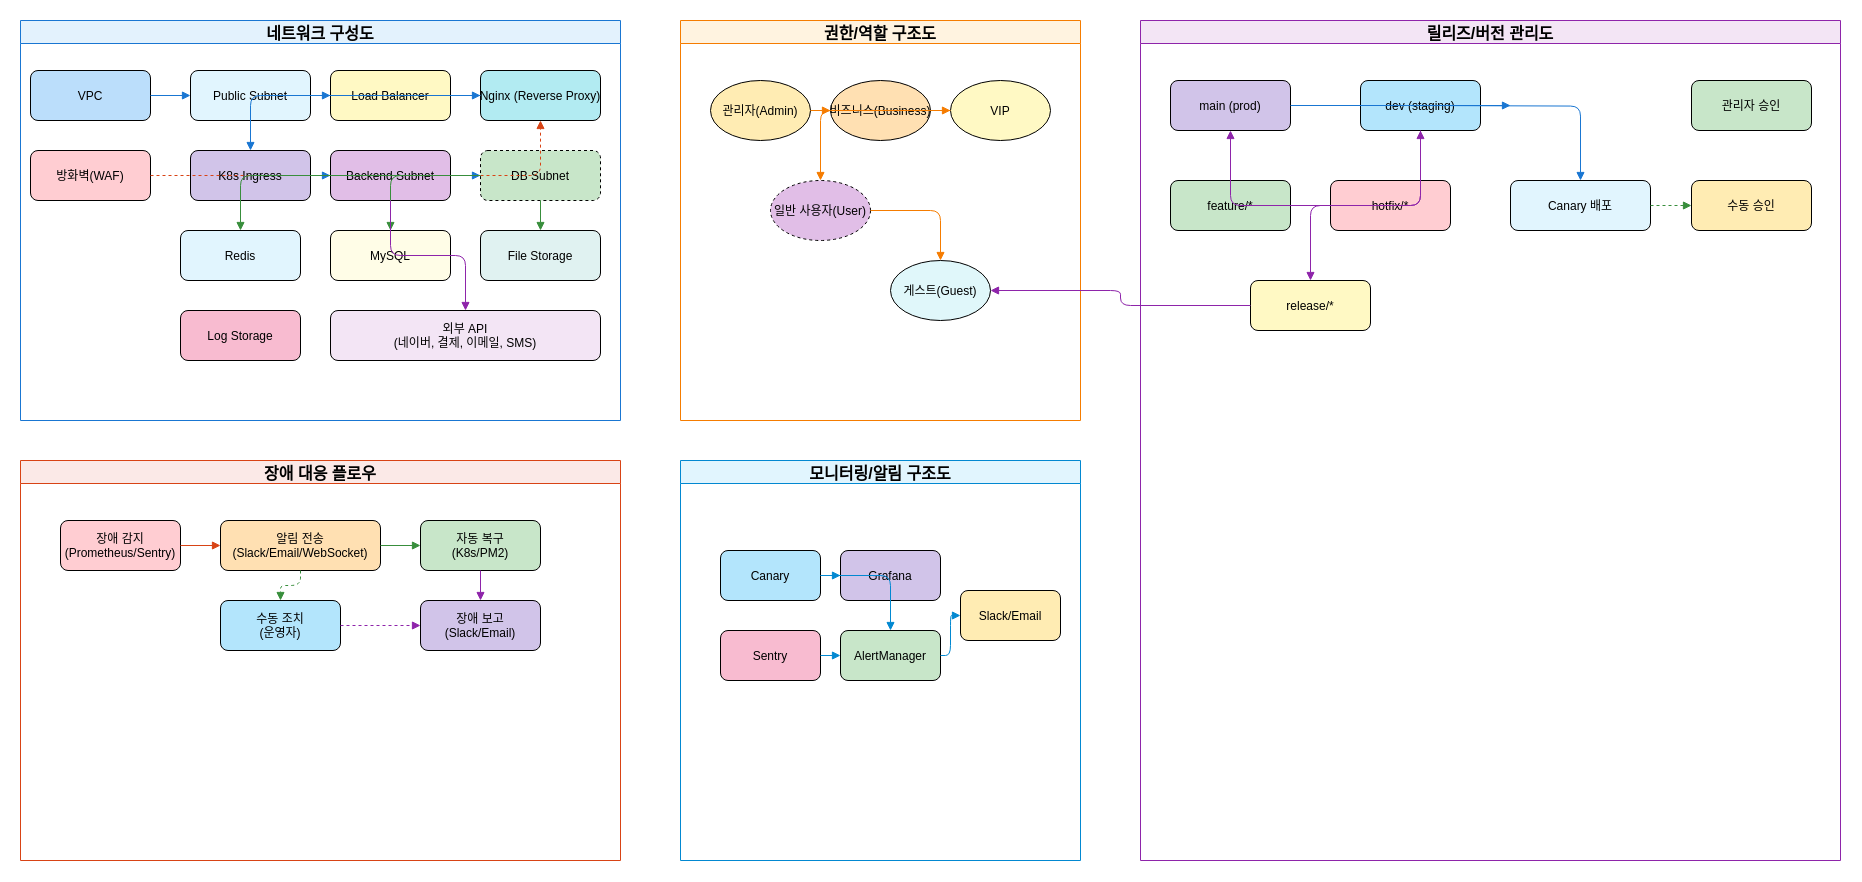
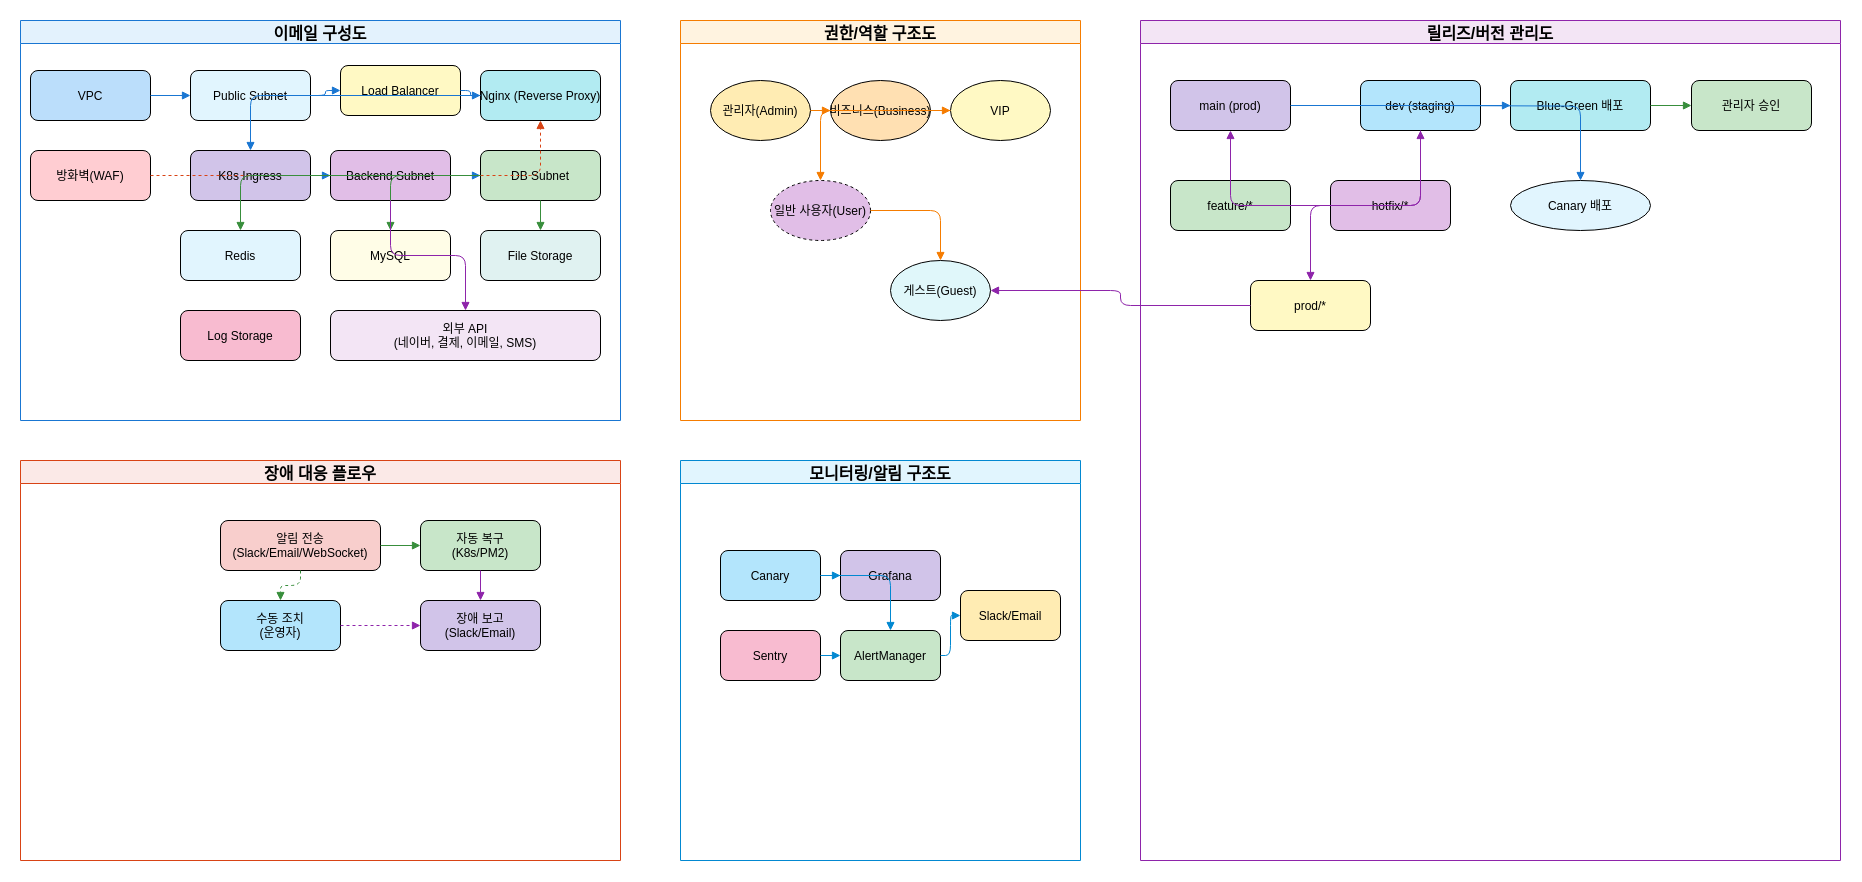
node "네트워크 구성도": label "네트워크 구성도" -> "이메일 구성도"
node "Load Balancer": moved (391, 96) -> (401, 91)
node "Blue-Green 배포": added
edge "Blue-Green 배포" -> "관리자 승인": added
node "DB Subnet": style dashed -> solid
node "hotfix/*": fillcolor #ffcdd2 -> #e1bee7
node "Canary 배포": shape rounded rectangle -> ellipse
edge "Canary 배포" -> "수동 승인": removed
node "수동 승인": removed
node "release/*": label "release/*" -> "prod/*"
node "장애 감지 (Prometheus/Sentry)": removed
edge "장애 감지 (Prometheus/Sentry)" -> "알림 전송 (Slack/Email/WebSocket)": removed
node "알림 전송 (Slack/Email/WebSocket)": fillcolor #ffe0b2 -> #f8cecc
